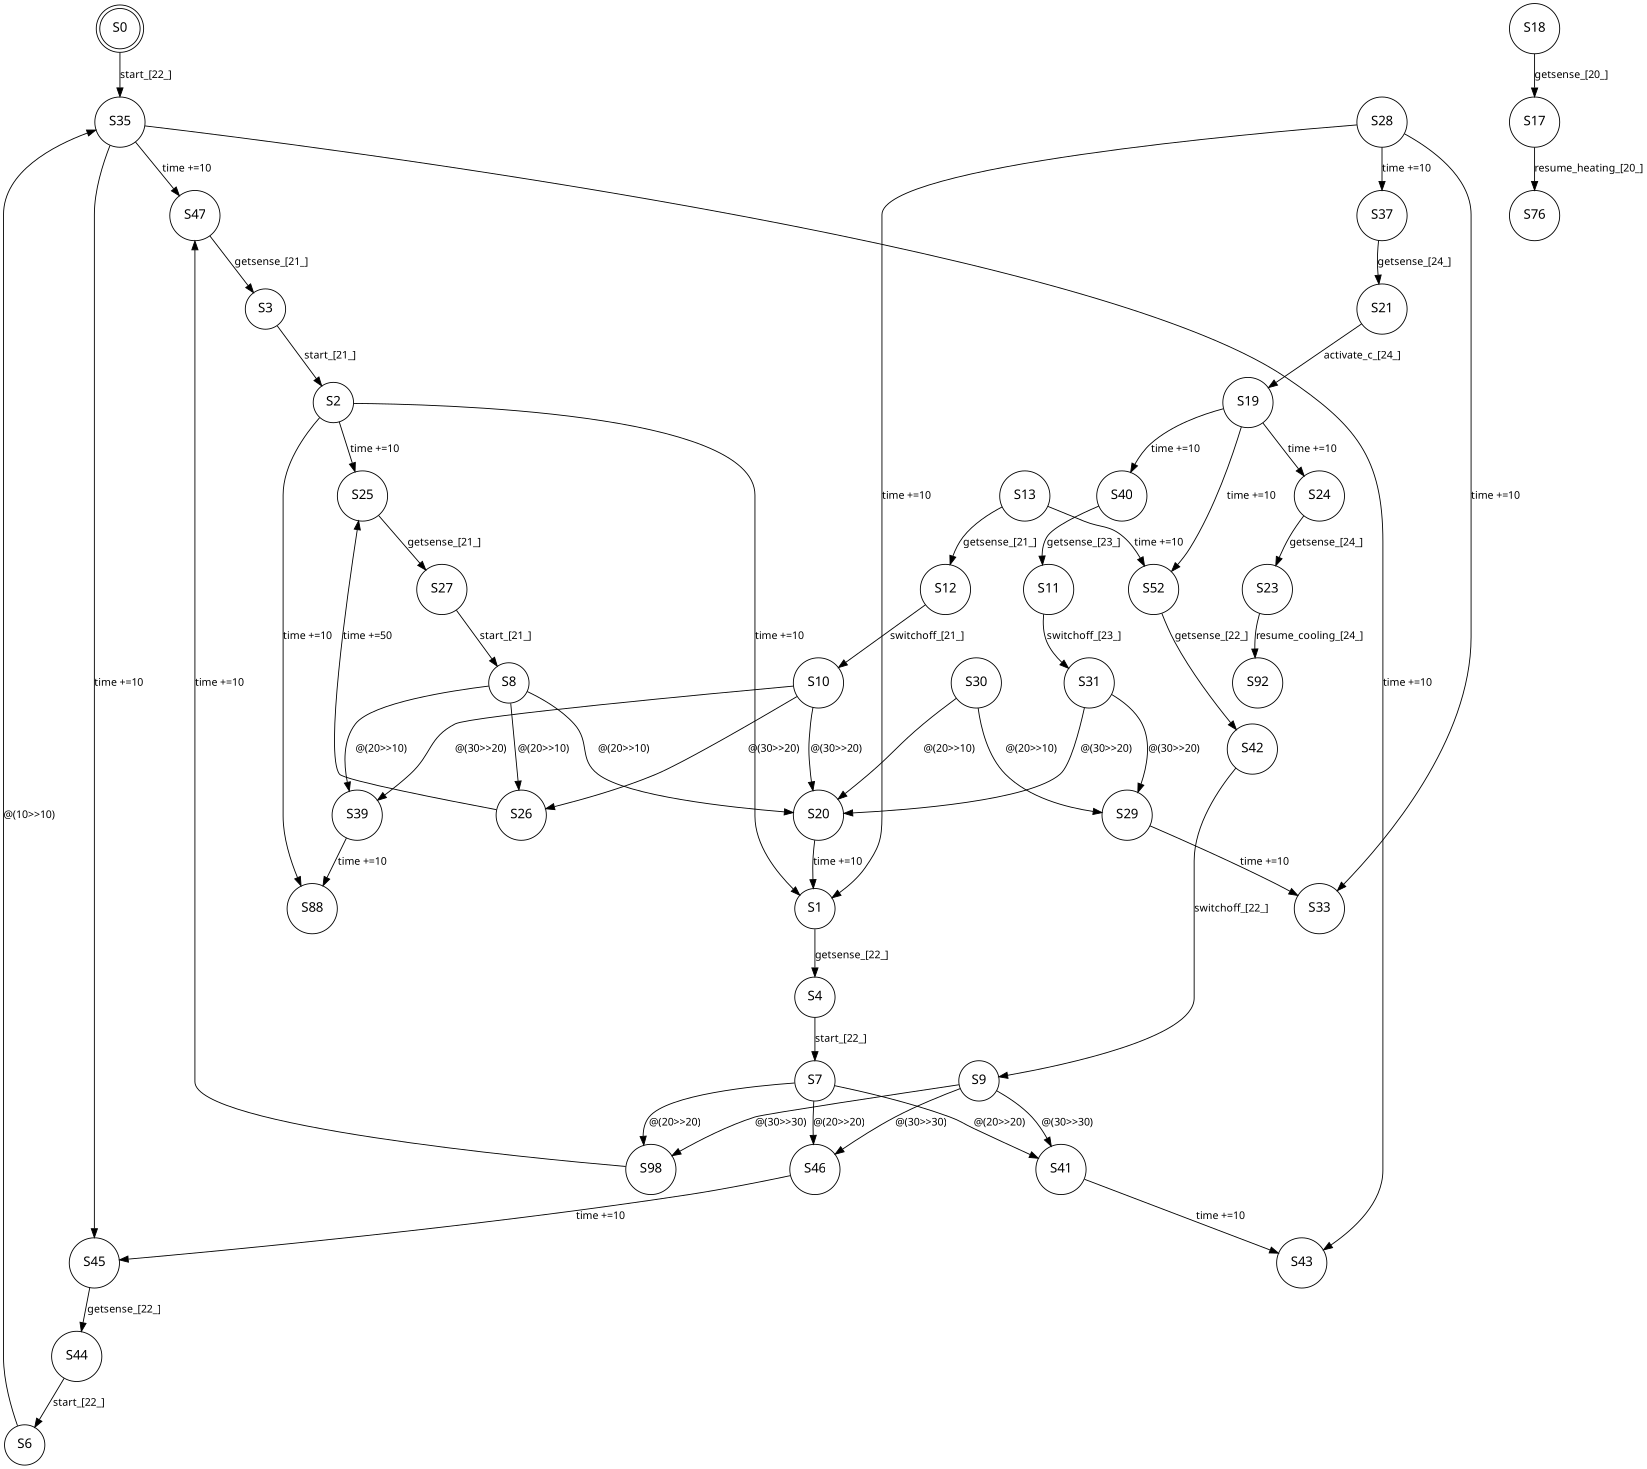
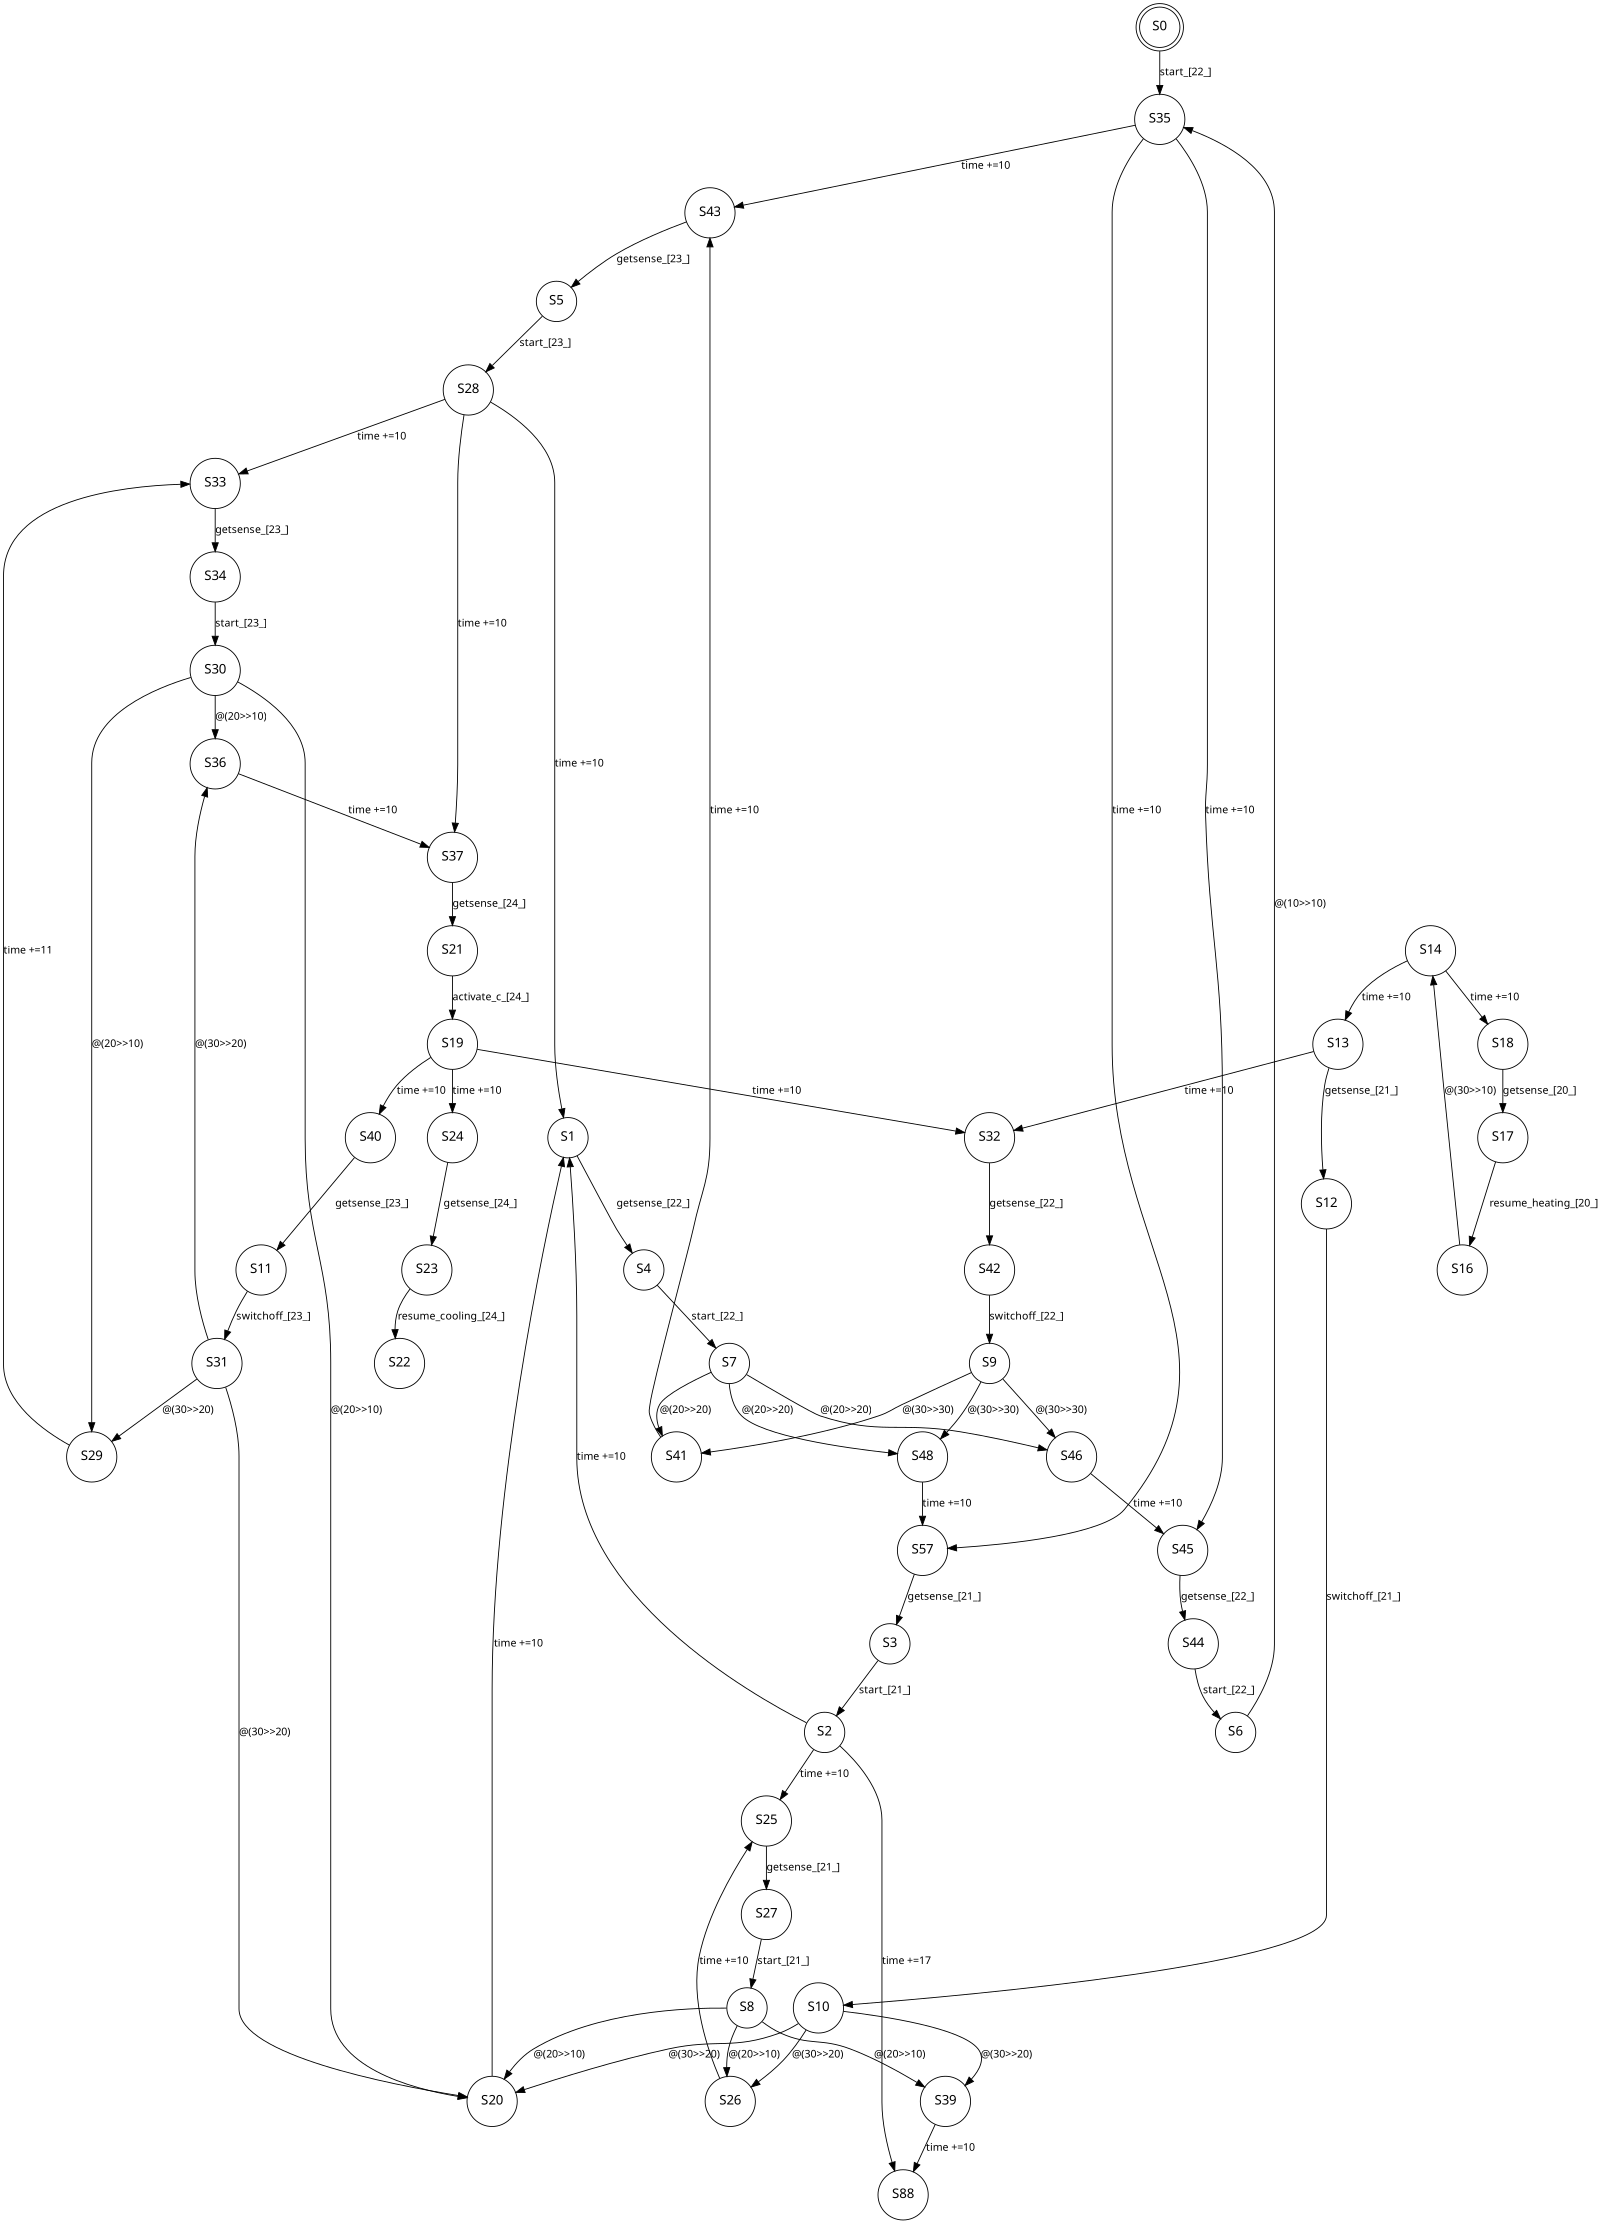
node "S47": label "S47" -> "S57"
node "S76": label "S76" -> "S16"
node "S5": added
node "S34": added
node "S52": label "S52" -> "S32"
edge "S2" -> "S88": label "time +=10" -> "time +=17"
edge "S26" -> "S25": label "time +=50" -> "time +=10"
node "S92": label "S92" -> "S22"
node "S36": added
edge "S29" -> "S33": label "time +=10" -> "time +=11"
node "S14": added
node "S98": label "S98" -> "S48"
